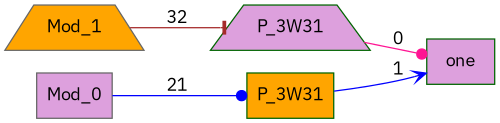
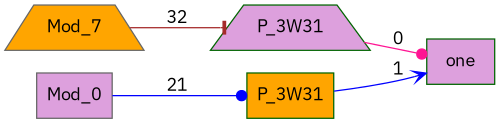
node "Mod_1": label "Mod_1" -> "Mod_7"
